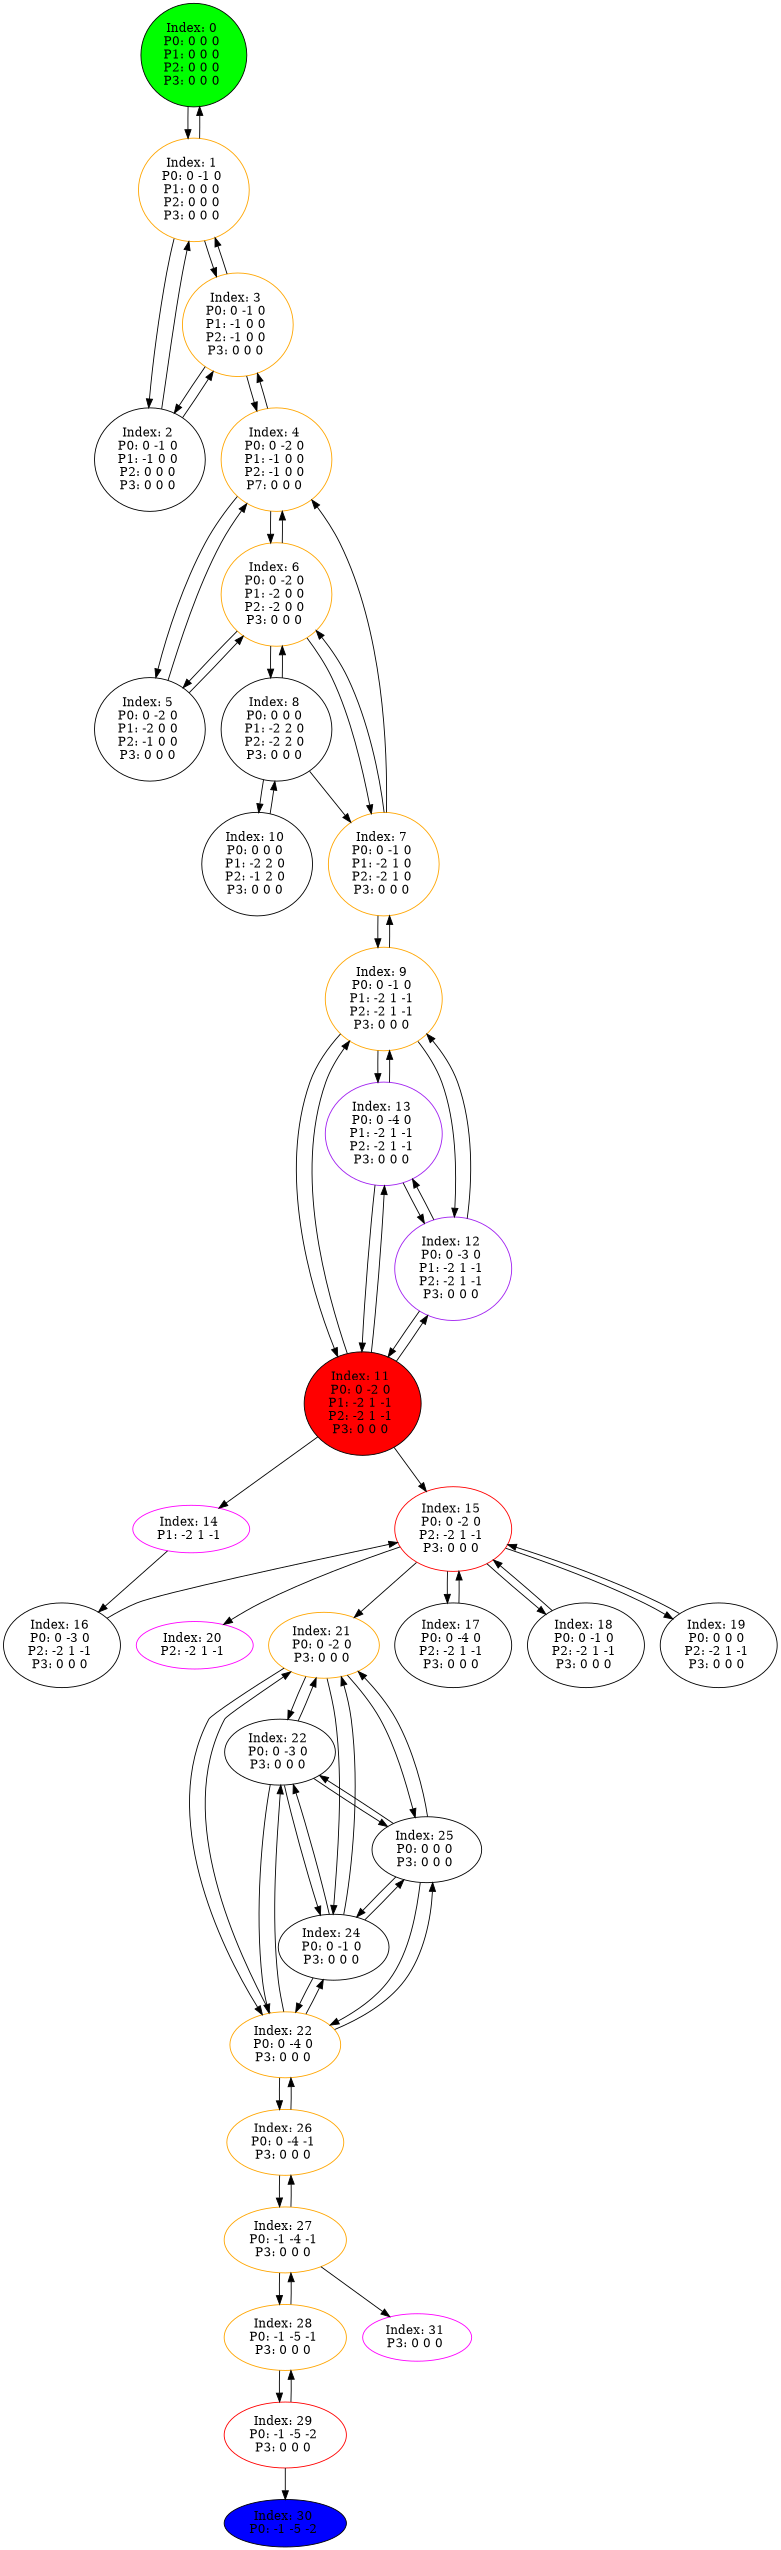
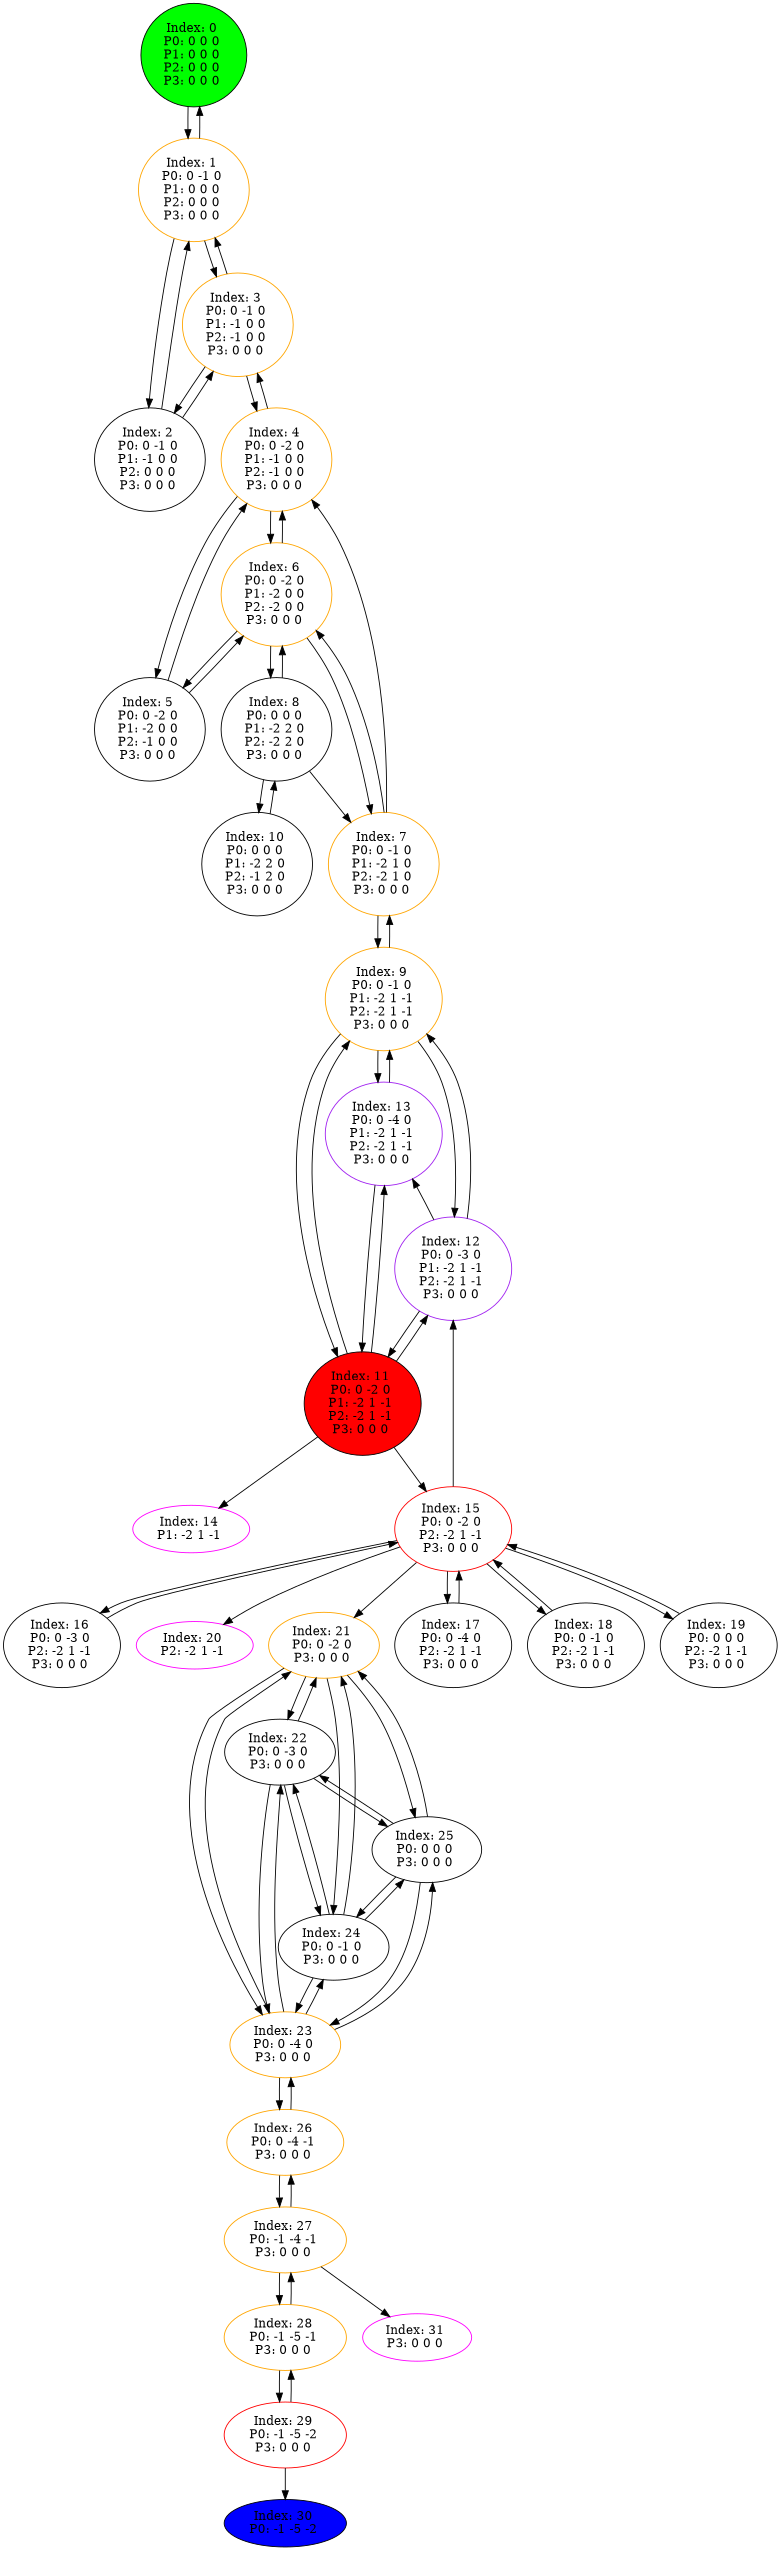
node "Index: 4 P0: 0 -2 0 P1: -1 0 0 P2: -1 0 0 P7: 0 0 0": label "Index: 4 P0: 0 -2 0 P1: -1 0 0 P2: -1 0 0 P7: 0 0 0" -> "Index: 4 P0: 0 -2 0 P1: -1 0 0 P2: -1 0 0 P3: 0 0 0"
edge "Index: 13 P0: 0 -4 0 P1: -2 1 -1 P2: -2 1 -1 P3: 0 0 0" -> "Index: 12 P0: 0 -3 0 P1: -2 1 -1 P2: -2 1 -1 P3: 0 0 0": now "Index: 15 P0: 0 -2 0 P2: -2 1 -1 P3: 0 0 0" -> "Index: 12 P0: 0 -3 0 P1: -2 1 -1 P2: -2 1 -1 P3: 0 0 0"
edge "Index: 14 P1: -2 1 -1" -> "Index: 16 P0: 0 -3 0 P2: -2 1 -1 P3: 0 0 0": now "Index: 15 P0: 0 -2 0 P2: -2 1 -1 P3: 0 0 0" -> "Index: 16 P0: 0 -3 0 P2: -2 1 -1 P3: 0 0 0"
node "Index: 22 P0: 0 -4 0 P3: 0 0 0": label "Index: 22 P0: 0 -4 0 P3: 0 0 0" -> "Index: 23 P0: 0 -4 0 P3: 0 0 0"
